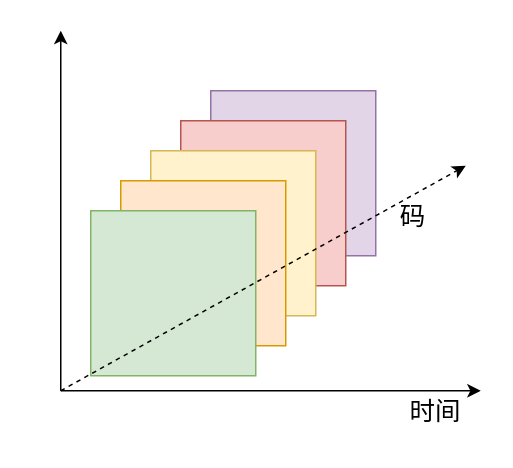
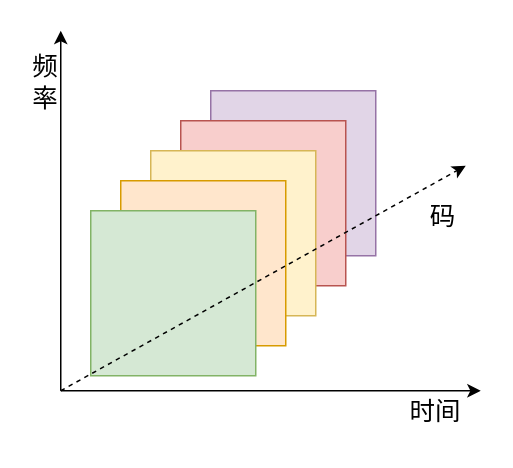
node "频率": added
node "码": moved (413, 218) -> (443, 218)
